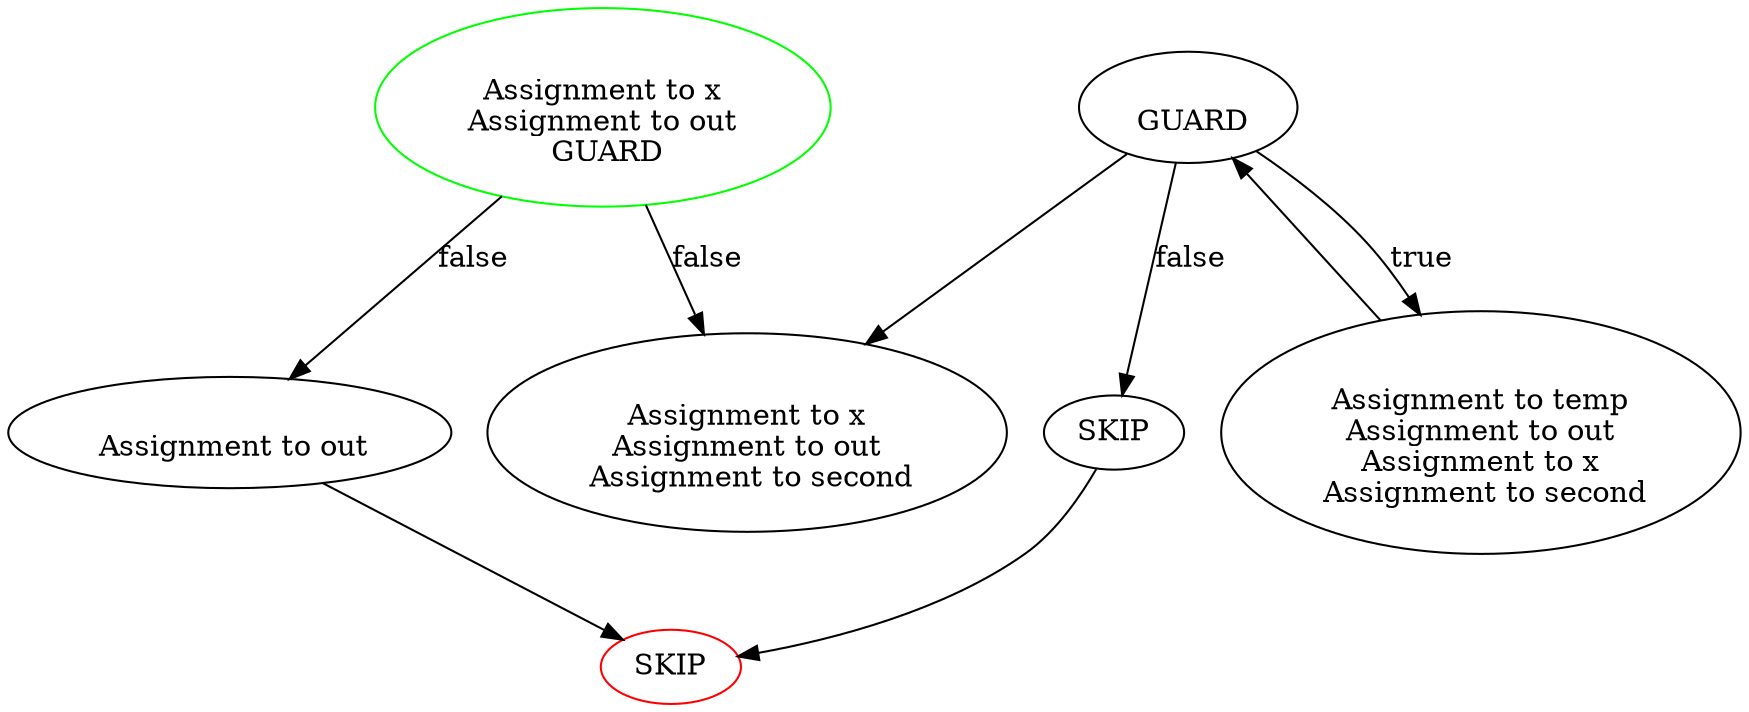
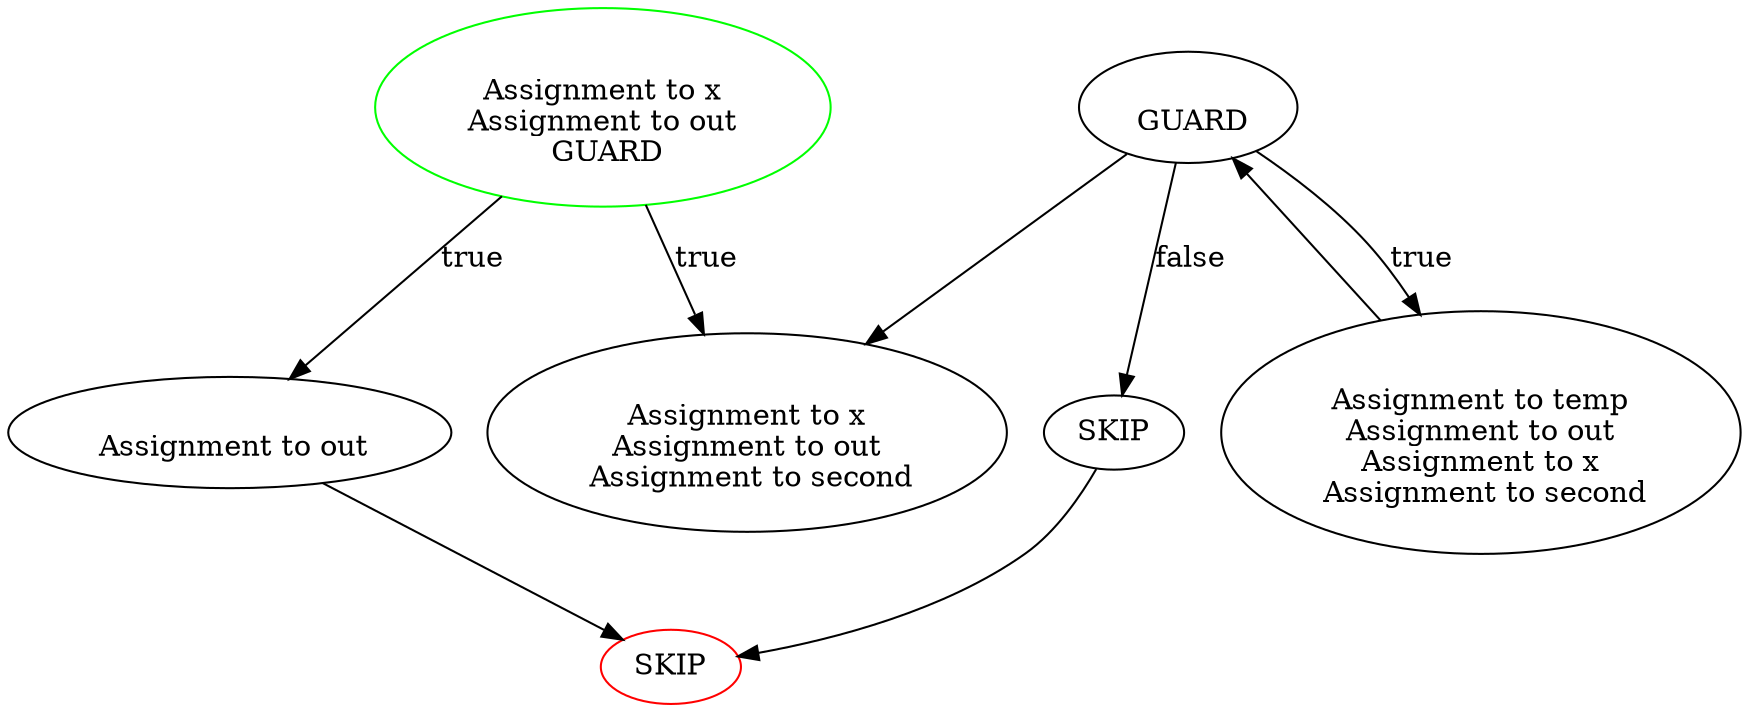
edge "Assignment to x Assignment to out GUARD" -> "Assignment to out": label "false" -> "true"
edge "Assignment to x Assignment to out GUARD" -> "Assignment to x Assignment to out Assignment to second": label "false" -> "true"
